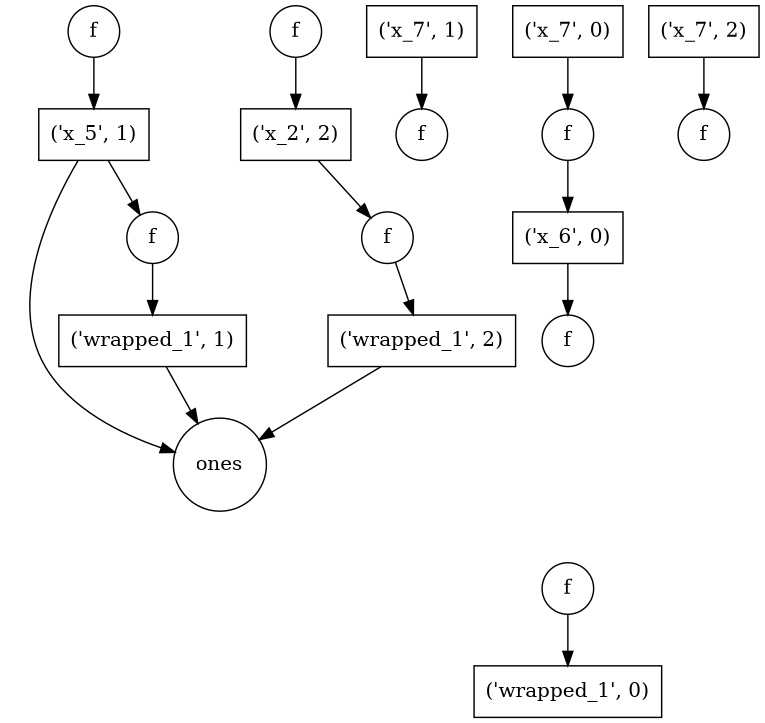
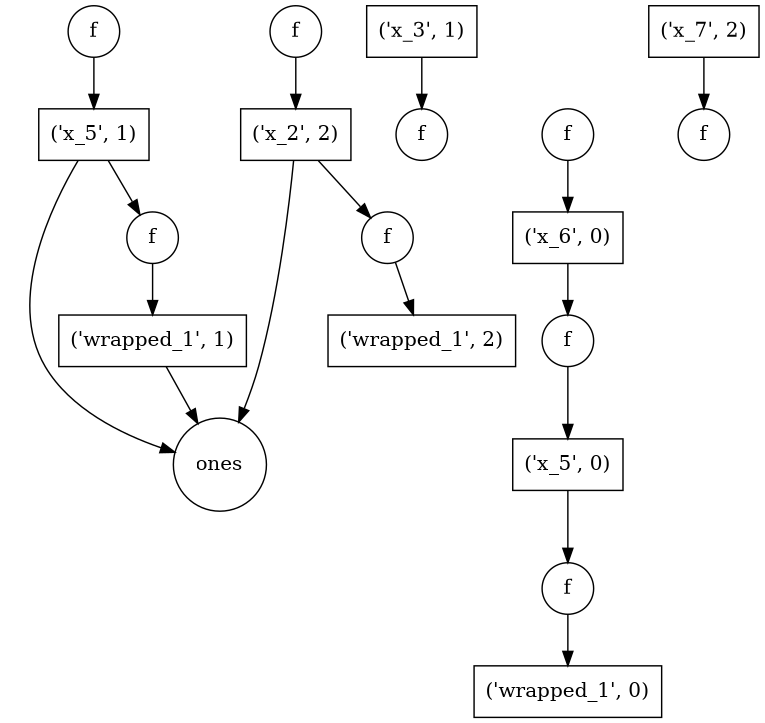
node "('x_7', 1)": label "('x_7', 1)" -> "('x_3', 1)"
node "('x_7', 0)": removed
edge "('wrapped_1', 2)" -> "ones": now "('x_2', 2)" -> "ones"
node "('x_5', 0)": added
